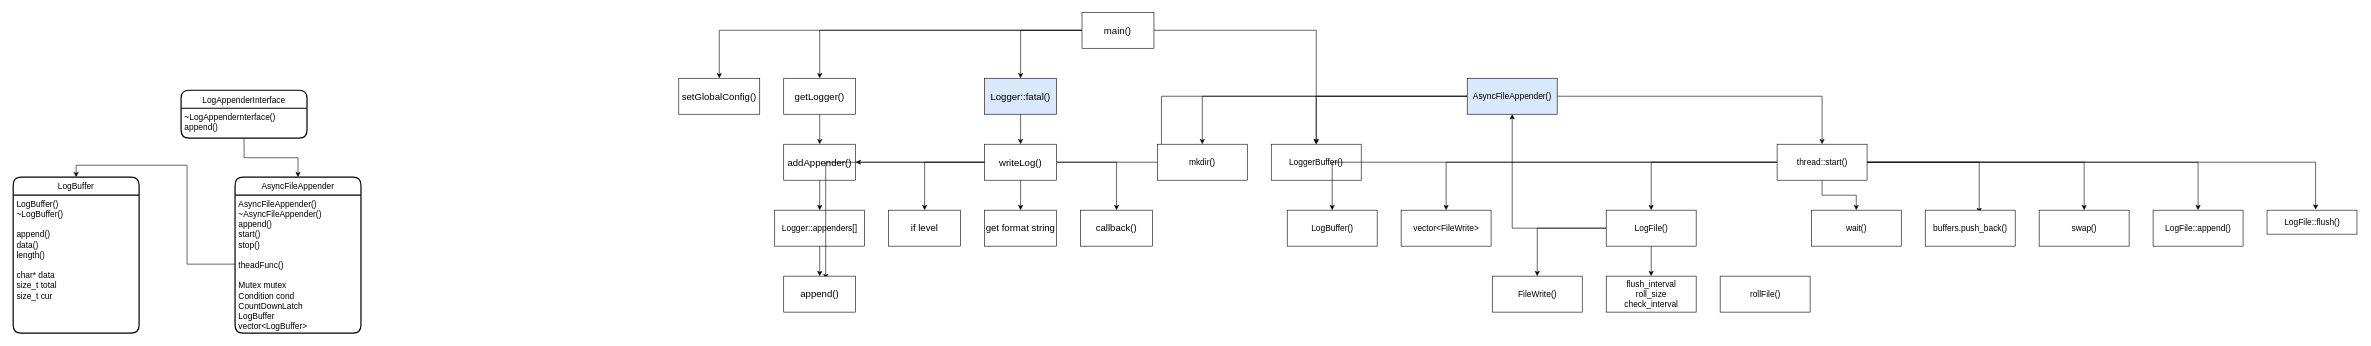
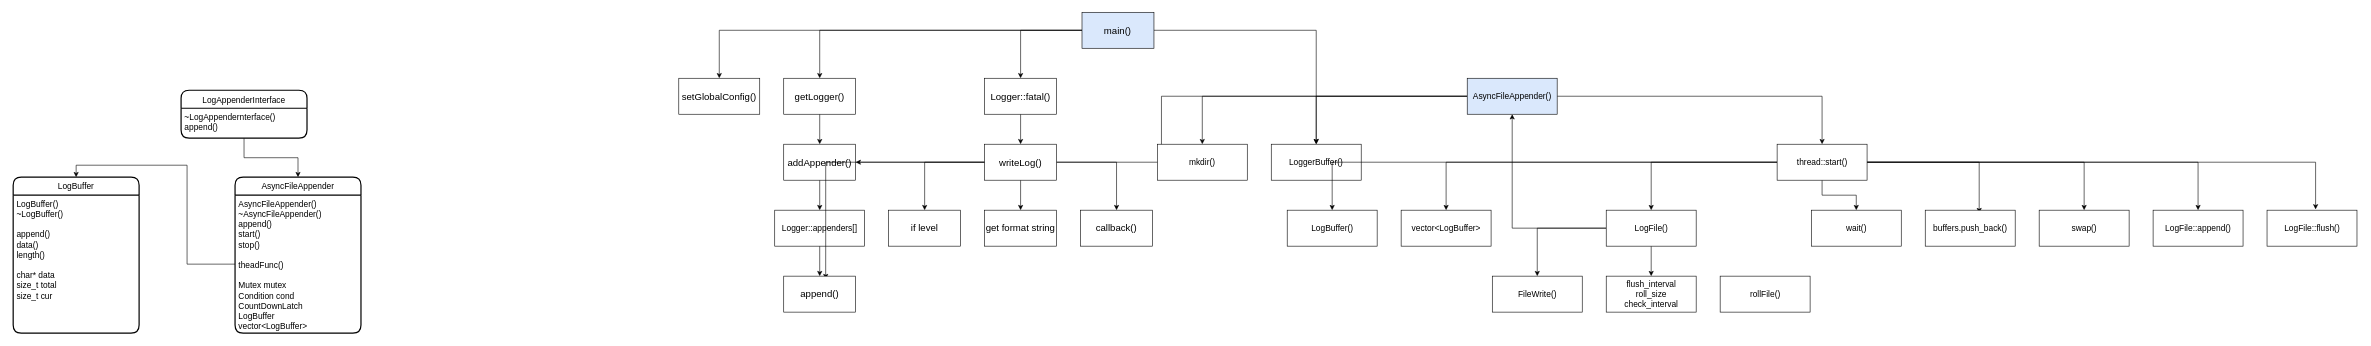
node "main()": fillcolor #ffffff -> #dae8fc
node "Logger::fatal()": fillcolor #dae8fc -> #ffffff
node "LogFile::flush()": size 90x24 -> 90x36
node "vector<FileWrite>": label "vector<FileWrite>" -> "vector<LogBuffer>"
